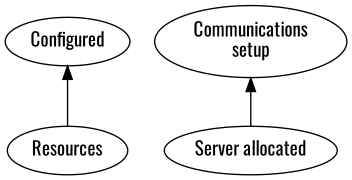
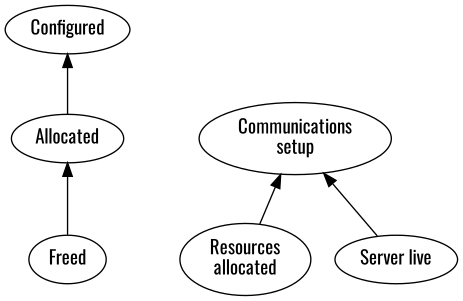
node "Resources": label "Resources" -> "Allocated"
node "Server allocated": label "Server allocated" -> "Server live"
node "Freed": added
node "Resources allocated": added
